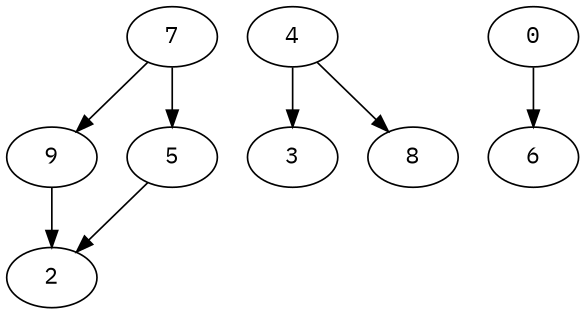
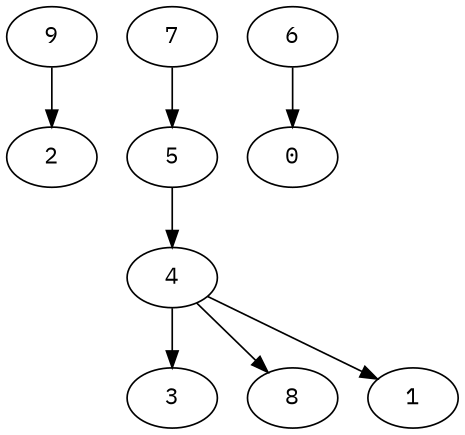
edge "0" -> "6": reversed
edge "7" -> "9": removed
edge "5" -> "2": now "5" -> "4"
node "1": added
